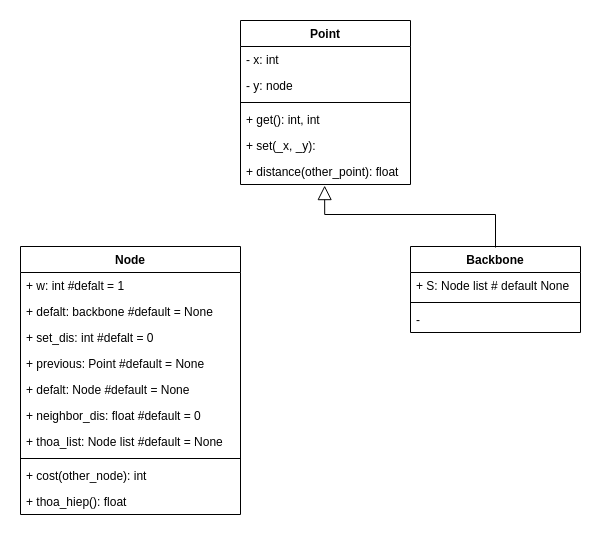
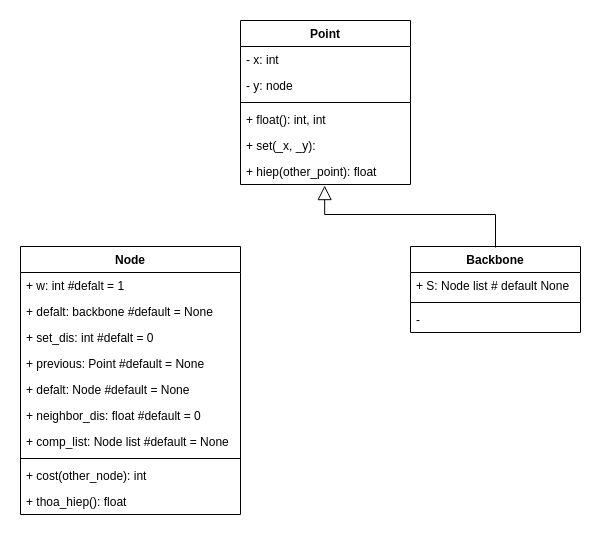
node "+ get(): int, int": label "+ get(): int, int" -> "+ float(): int, int"
node "+ distance(other_point): float": label "+ distance(other_point): float" -> "+ hiep(other_point): float"
node "+ thoa_list: Node list #default = None": label "+ thoa_list: Node list #default = None" -> "+ comp_list: Node list #default = None"
